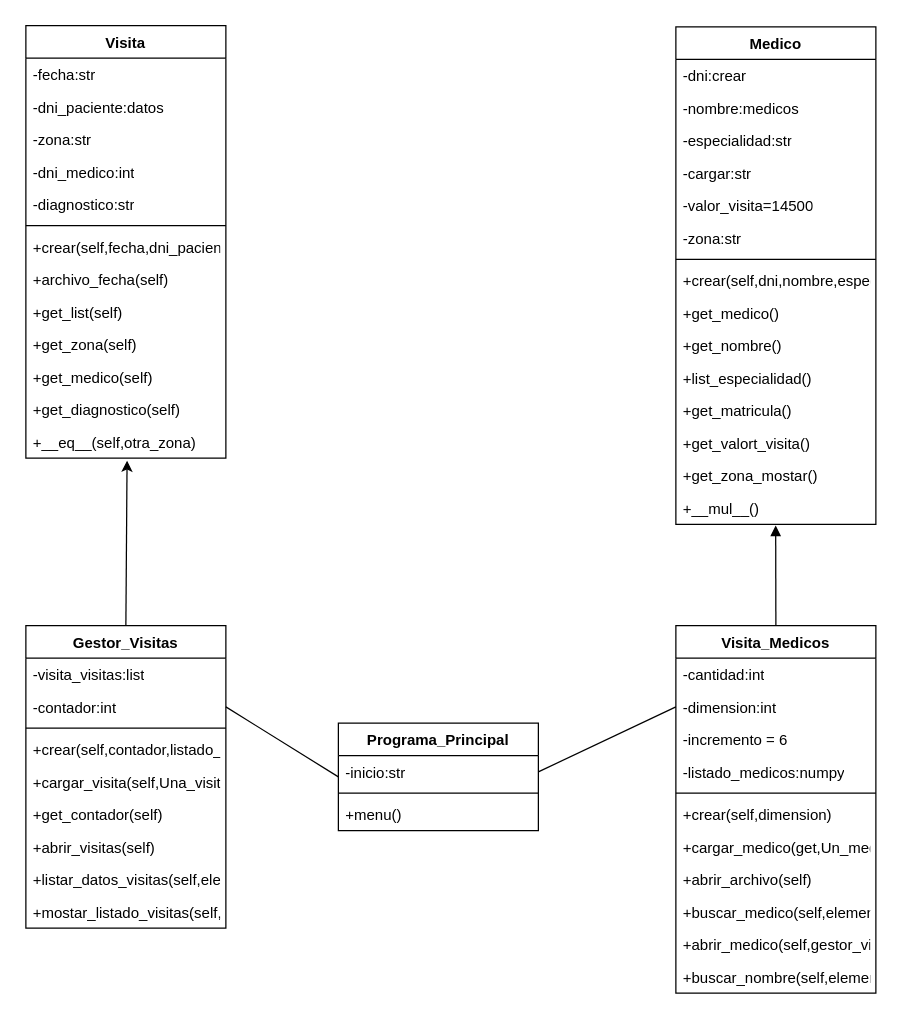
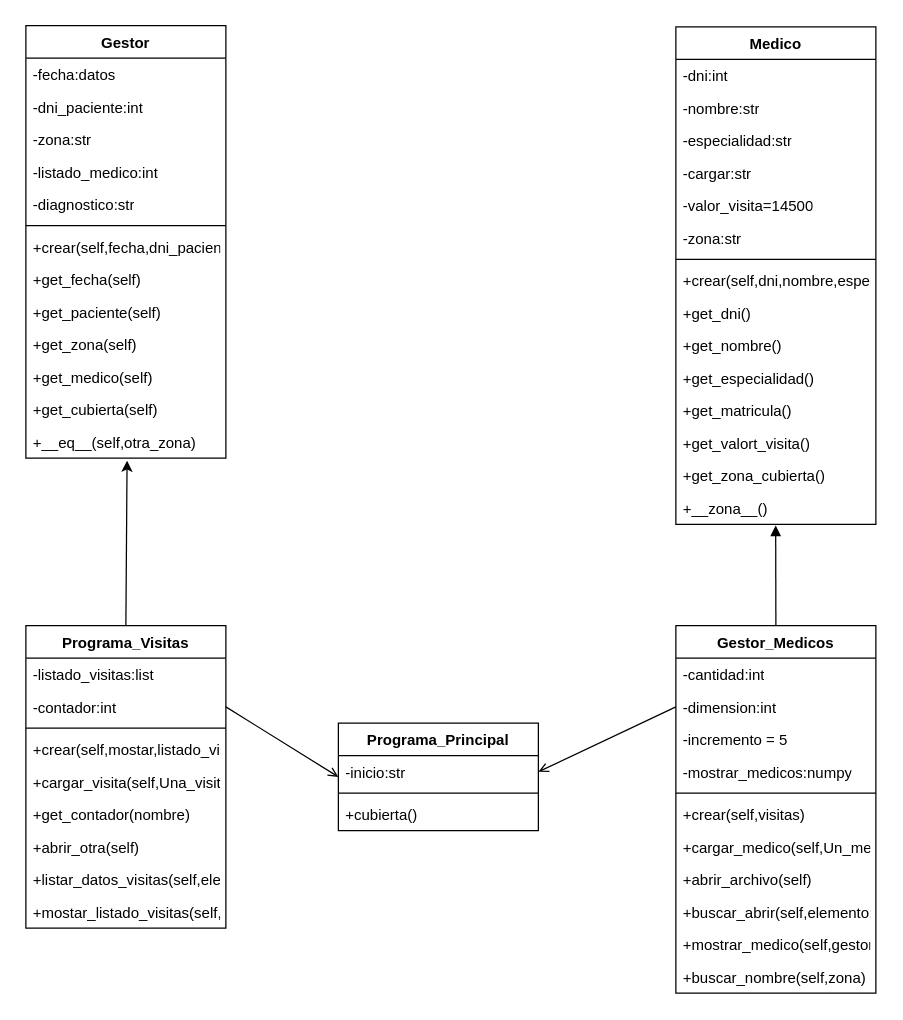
node "Visita": label "Visita" -> "Gestor"
node "-fecha:str": label "-fecha:str" -> "-fecha:datos"
node "-dni:crear": label "-dni:crear" -> "-dni:int"
node "-dni_paciente:datos": label "-dni_paciente:datos" -> "-dni_paciente:int"
node "-nombre:medicos": label "-nombre:medicos" -> "-nombre:str"
node "-dni_medico:int": label "-dni_medico:int" -> "-listado_medico:int"
node "+archivo_fecha(self)": label "+archivo_fecha(self)" -> "+get_fecha(self)"
node "+get_list(self)": label "+get_list(self)" -> "+get_paciente(self)"
node "+get_medico()": label "+get_medico()" -> "+get_dni()"
node "+list_especialidad()": label "+list_especialidad()" -> "+get_especialidad()"
node "+get_diagnostico(self)": label "+get_diagnostico(self)" -> "+get_cubierta(self)"
node "+get_zona_mostar()": label "+get_zona_mostar()" -> "+get_zona_cubierta()"
node "+__mul__()": label "+__mul__()" -> "+__zona__()"
node "Gestor_Visitas": label "Gestor_Visitas" -> "Programa_Visitas"
node "Visita_Medicos": label "Visita_Medicos" -> "Gestor_Medicos"
node "-visita_visitas:list": label "-visita_visitas:list" -> "-listado_visitas:list"
node "-incremento = 6": label "-incremento = 6" -> "-incremento = 5"
node "+crear(self,contador,listado_visitas)": label "+crear(self,contador,listado_visitas)" -> "+crear(self,mostar,listado_visitas)"
edge "-dimension:int" -- "-inicio:str": arrowhead none -> open
node "-listado_medicos:numpy": label "-listado_medicos:numpy" -> "-mostrar_medicos:numpy"
edge "-contador:int" -- "Programa_Principal": arrowhead none -> open
node "+get_contador(self)": label "+get_contador(self)" -> "+get_contador(nombre)"
node "+menu()": label "+menu()" -> "+cubierta()"
node "+crear(self,dimension)": label "+crear(self,dimension)" -> "+crear(self,visitas)"
node "+abrir_visitas(self)": label "+abrir_visitas(self)" -> "+abrir_otra(self)"
node "+cargar_medico(get,Un_medico)": label "+cargar_medico(get,Un_medico)" -> "+cargar_medico(self,Un_medico)"
node "+listar_datos_visitas(self,elemento,gestor_abrir)": label "+listar_datos_visitas(self,elemento,gestor_abrir)" -> "+listar_datos_visitas(self,elemento,gestor_medico)"
node "+buscar_medico(self,elemento:int)": label "+buscar_medico(self,elemento:int)" -> "+buscar_abrir(self,elemento:int)"
node "+abrir_medico(self,gestor_visitas)": label "+abrir_medico(self,gestor_visitas)" -> "+mostrar_medico(self,gestor_visitas)"
node "+buscar_nombre(self,elemento)": label "+buscar_nombre(self,elemento)" -> "+buscar_nombre(self,zona)"
